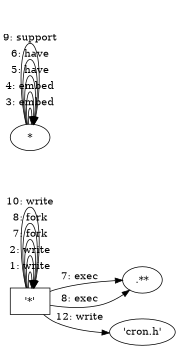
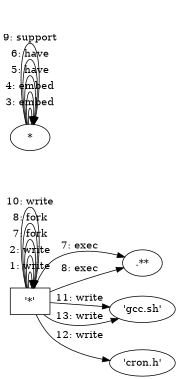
node "'gcc.sh'": added
